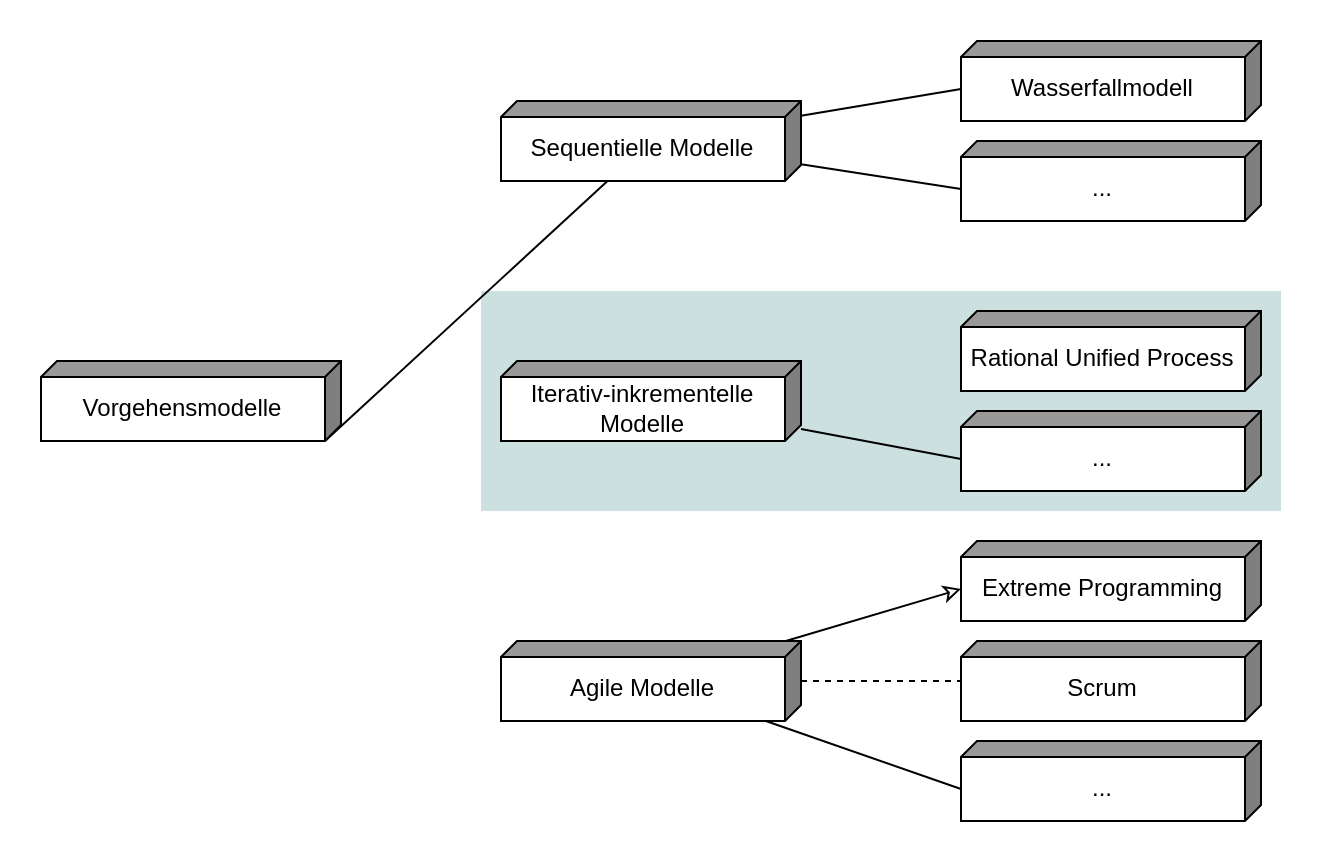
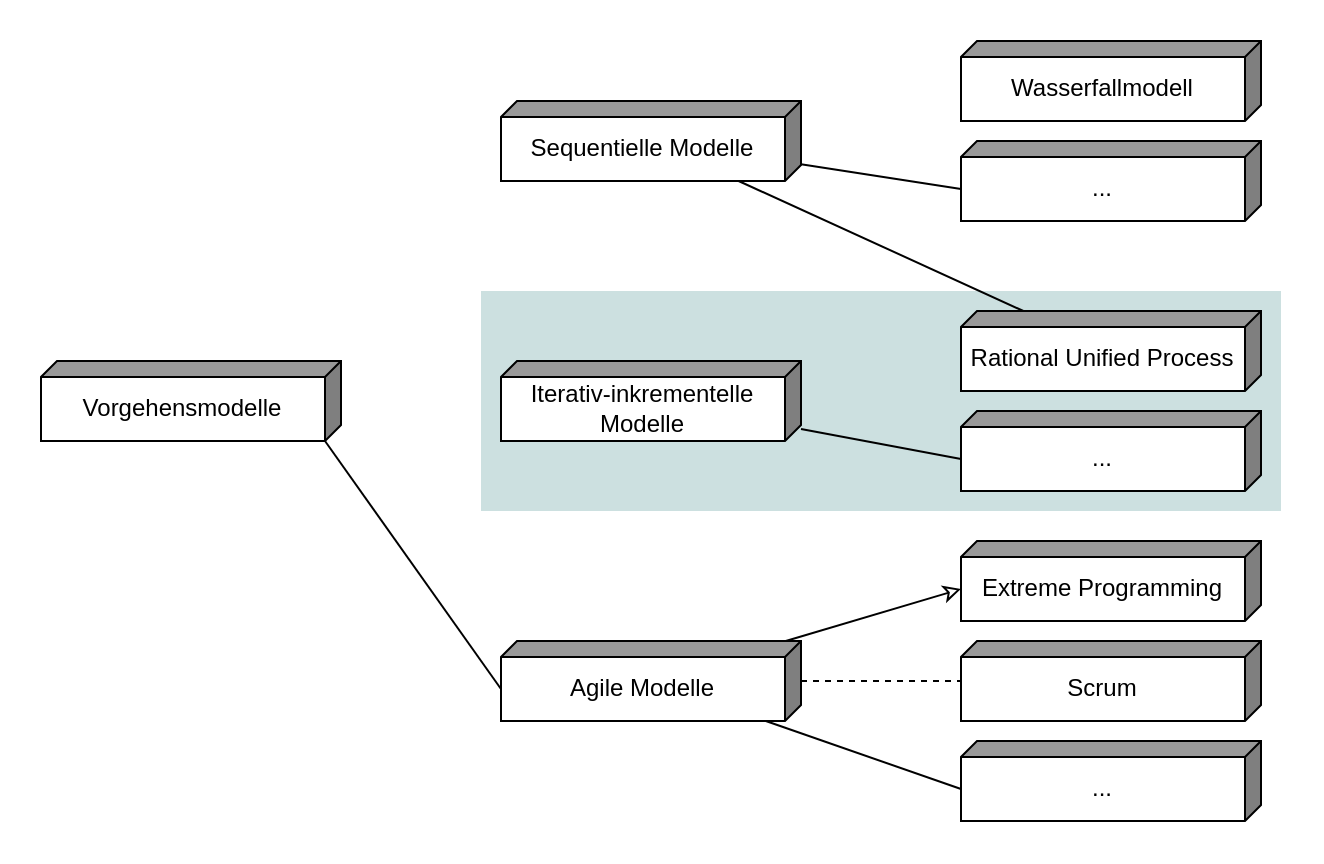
edge "Wasserfallmodell" -- "Sequentielle Modelle": now "Rational Unified Process" -- "Sequentielle Modelle"
edge "Sequentielle Modelle" -- "Vorgehensmodelle": now "Agile Modelle" -- "Vorgehensmodelle"
